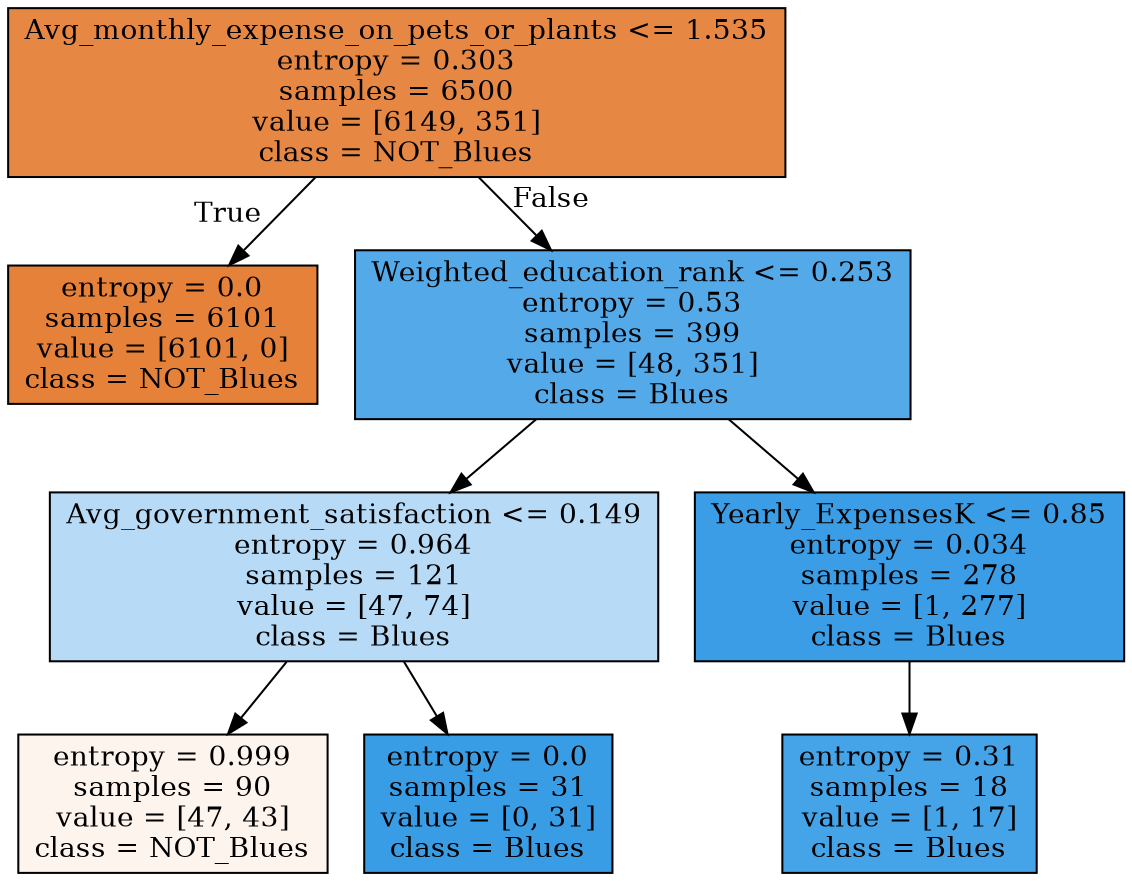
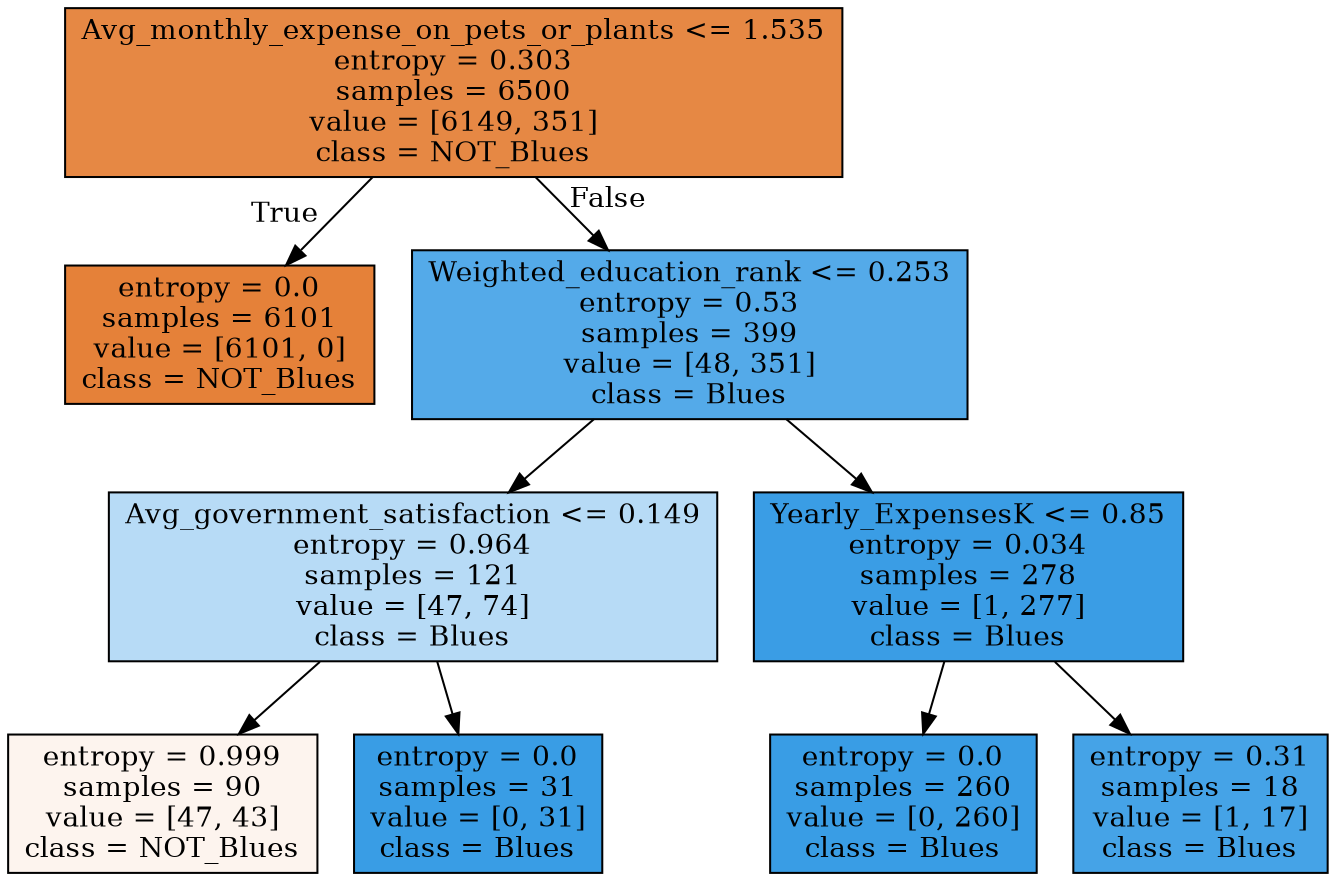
node "entropy = 0.0 samples = 260 value = [0, 260] class = Blues": added
